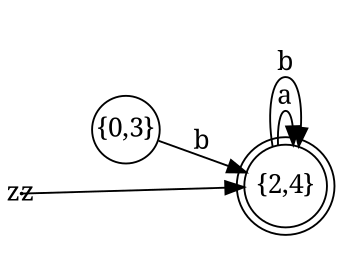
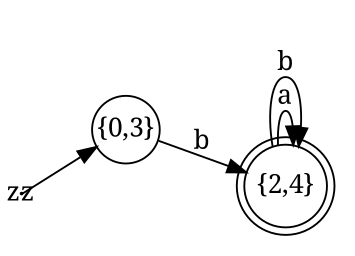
edge "zz" -> "{2,4}": now "zz" -> "{0,3}"
